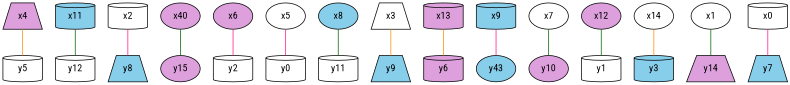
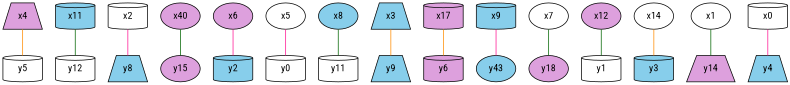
node "x3": fillcolor white -> skyblue
node "x13": label "x13" -> "x17"
node "y2": fillcolor white -> skyblue
node "y10": label "y10" -> "y18"
node "y7": label "y7" -> "y4"
